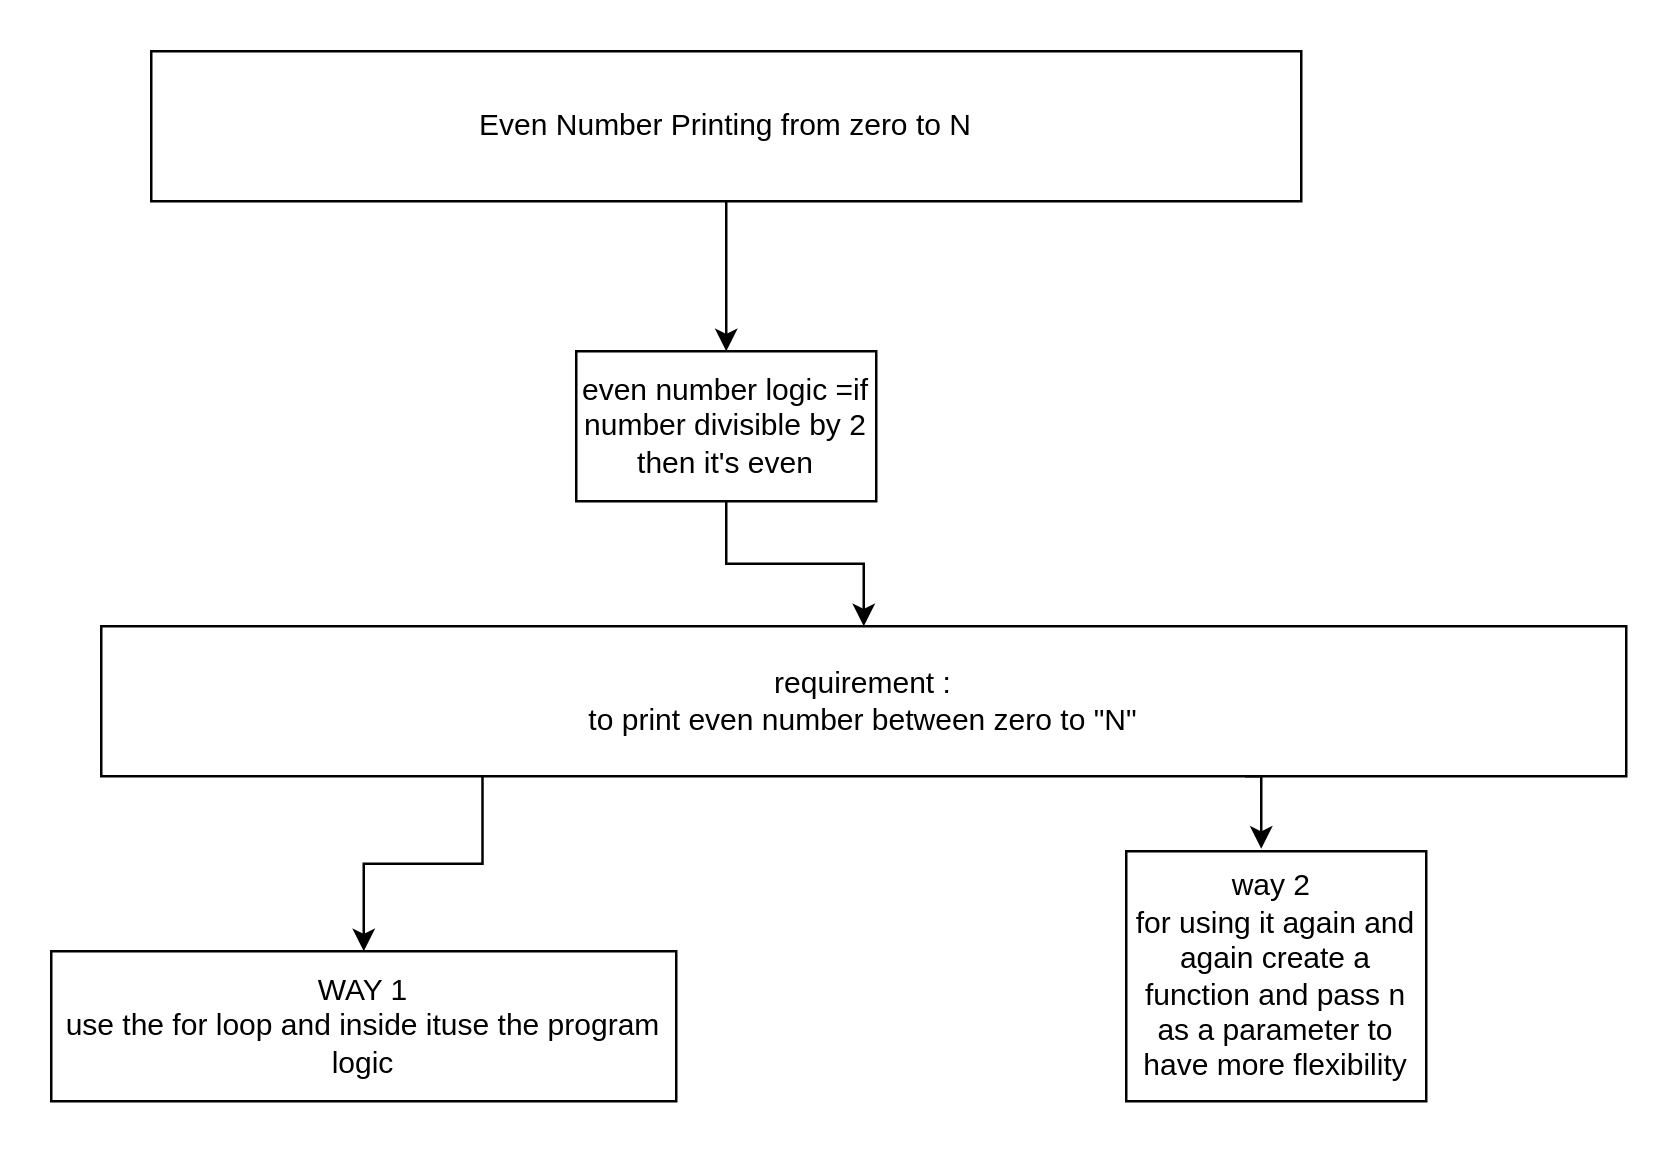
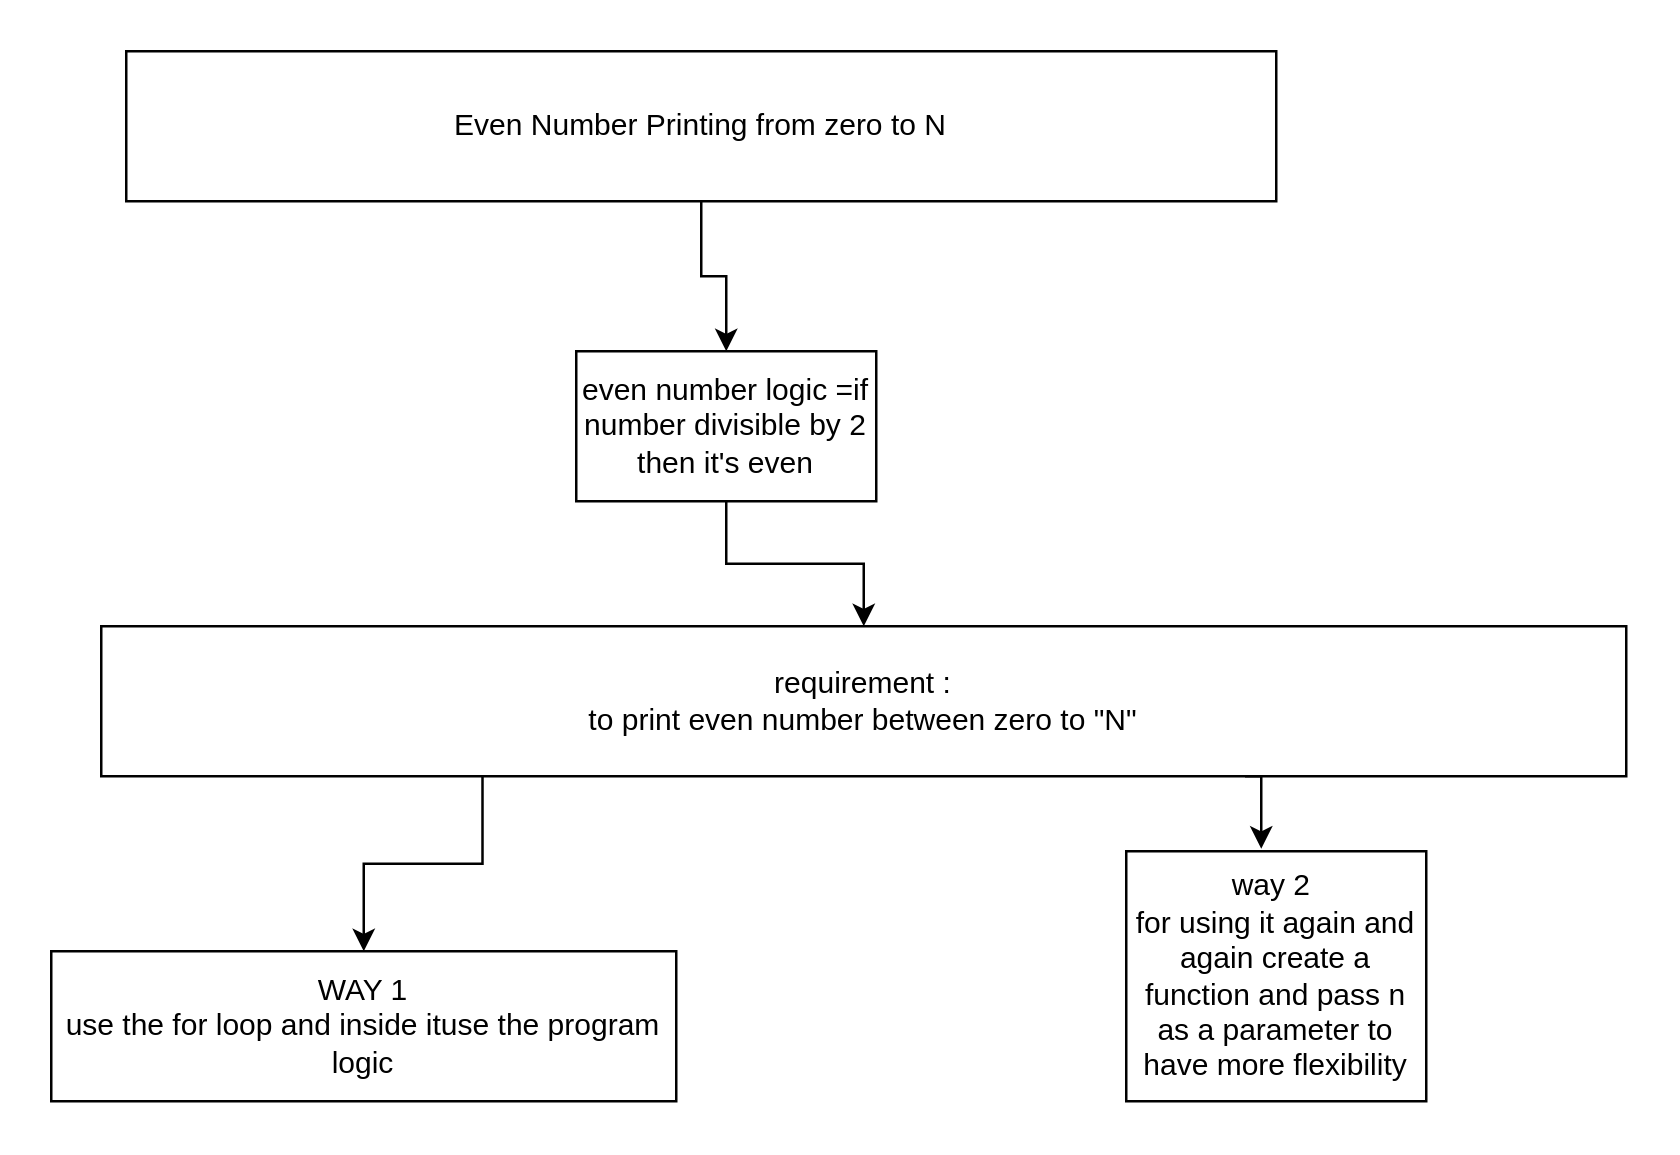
node "Even Number Printing from zero to N": moved (726, 126) -> (701, 126)
